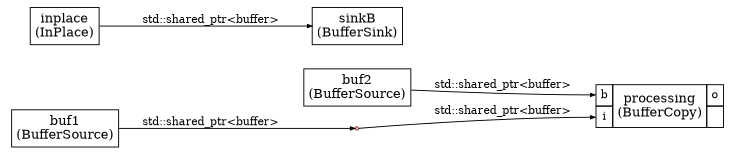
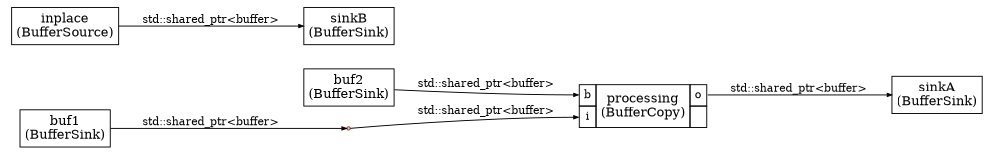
node "inplace": text "(InPlace)" -> "(BufferSource)"
node "buf2": text "(BufferSource)" -> "(BufferSink)"
node "sinkA": added
node "buf1": text "(BufferSource)" -> "(BufferSink)"
